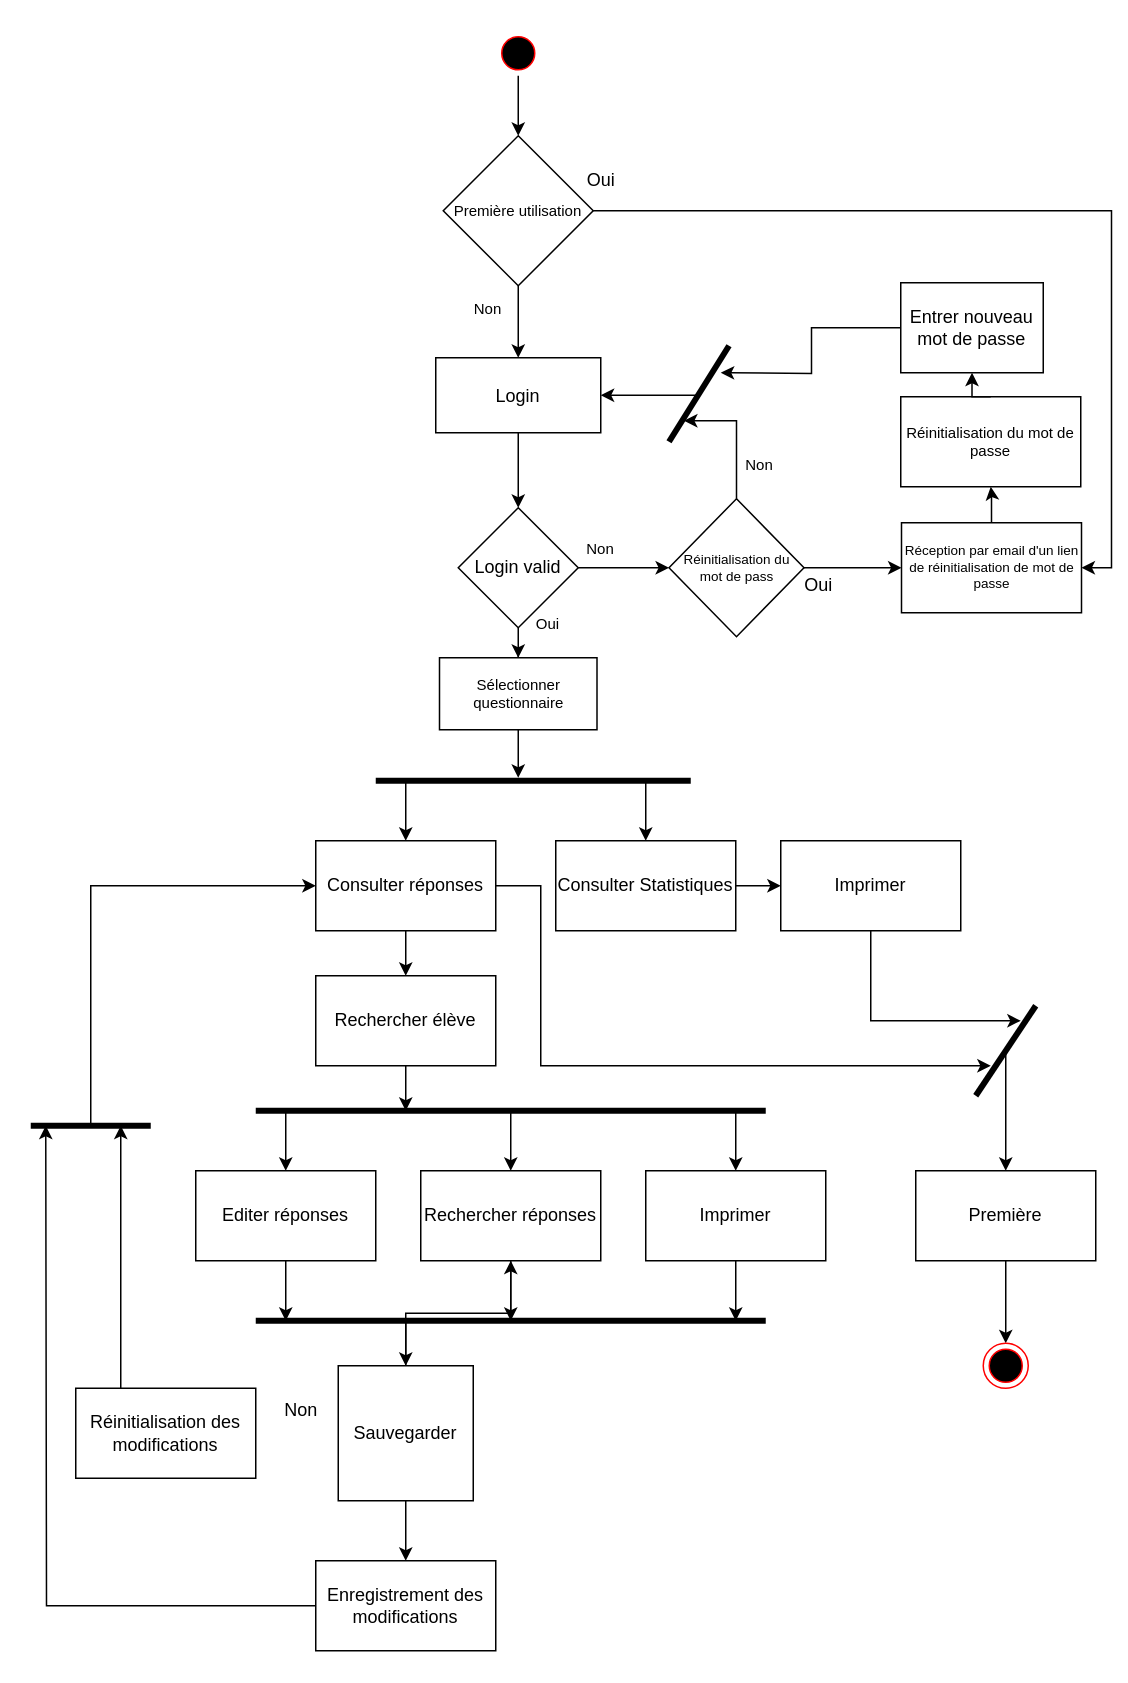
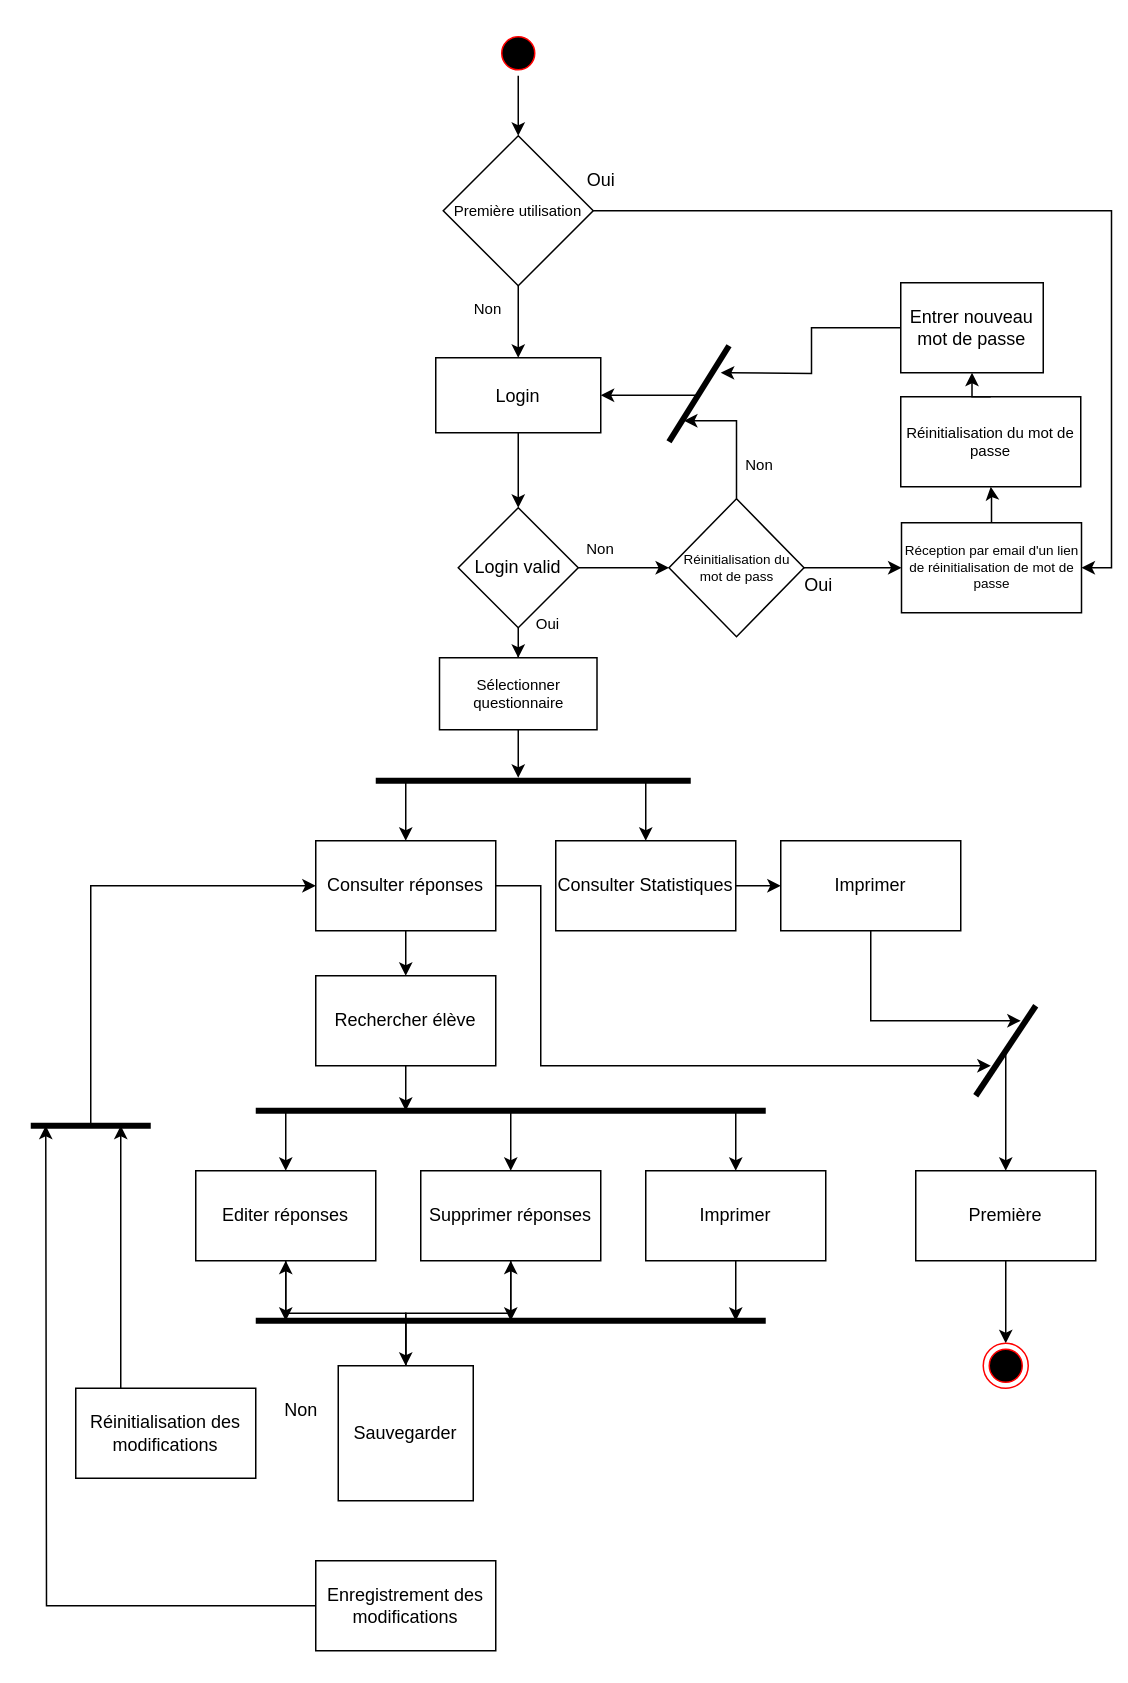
node "Rechercher réponses": label "Rechercher réponses" -> "Supprimer réponses"
edge "Sauvegarder" -> "Enregistrement des modifications": now "Sauvegarder" -> "Editer réponses"
